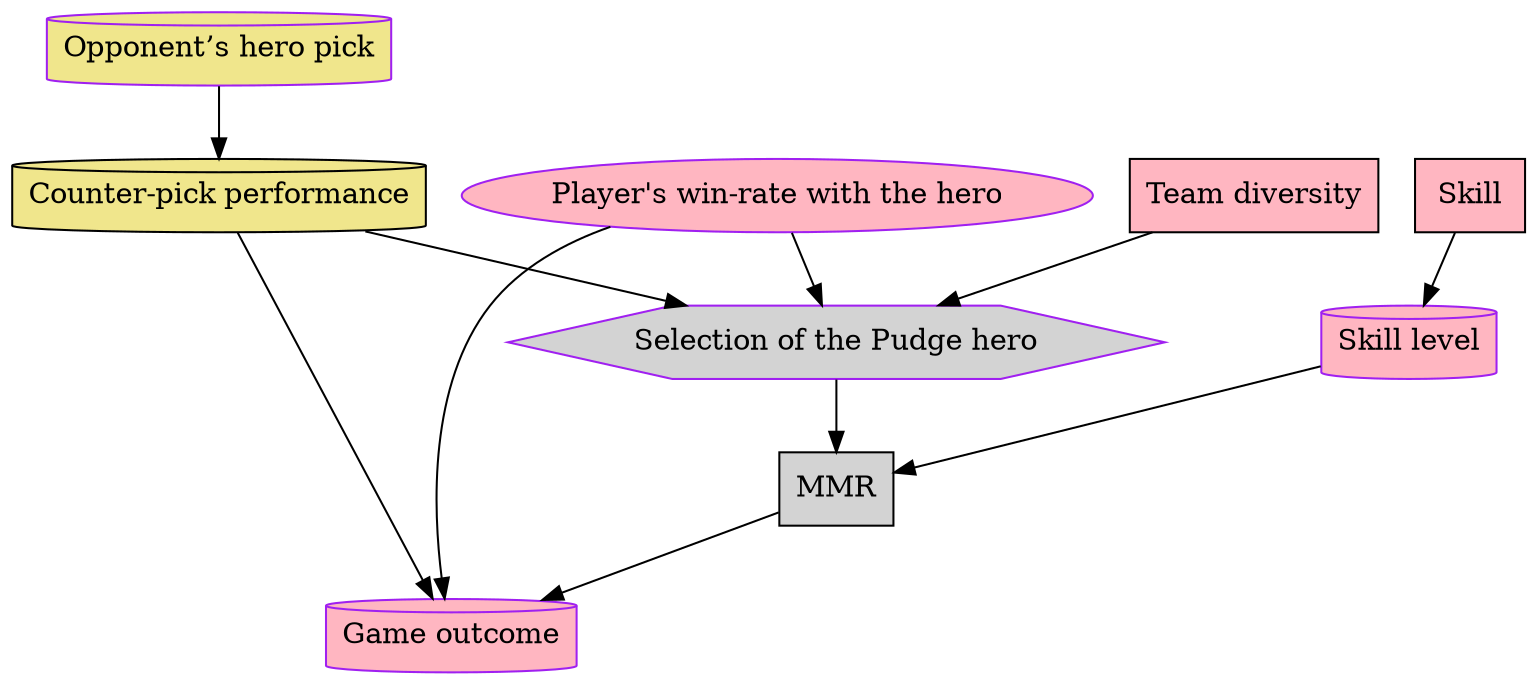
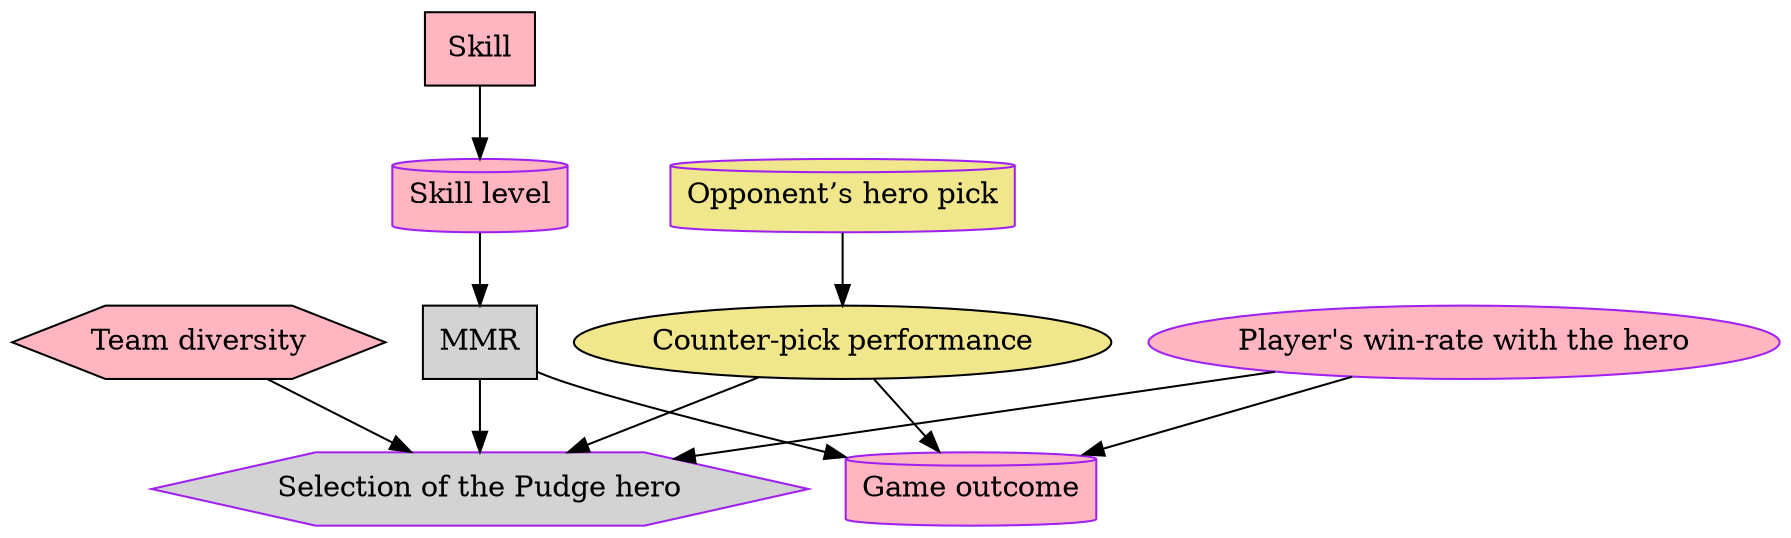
node "Counter-pick performance": shape cylinder -> ellipse
node "Team diversity": shape box -> hexagon
edge "Selection of the Pudge hero" -> "MMR": reversed
